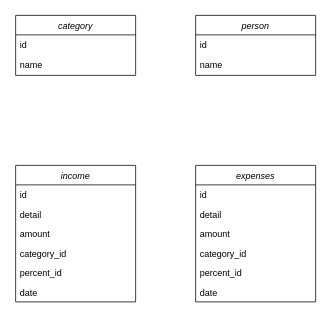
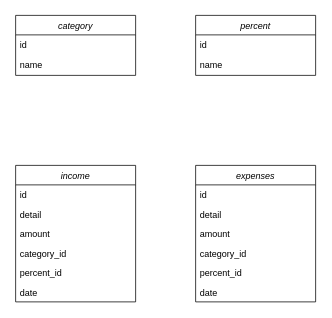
node "person": label "person" -> "percent"
